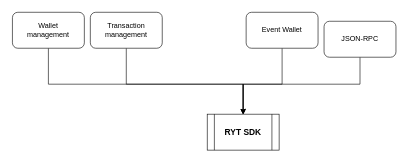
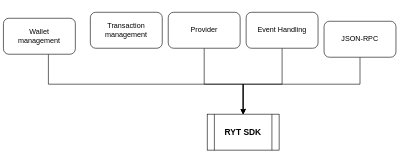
node "Wallet management": moved (48, 30) -> (39, 36)
node "Provider": added
node "Event Wallet": label "Event Wallet" -> "Event Handling"
edge "Transaction management" -> "RYT SDK": removed
edge "Provider" -> "RYT SDK": added
